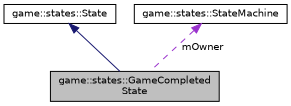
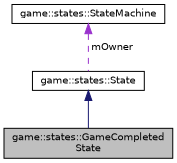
edge "game::states::GameCompleted State" -> "game::states::StateMachine": now "game::states::State" -> "game::states::StateMachine"
